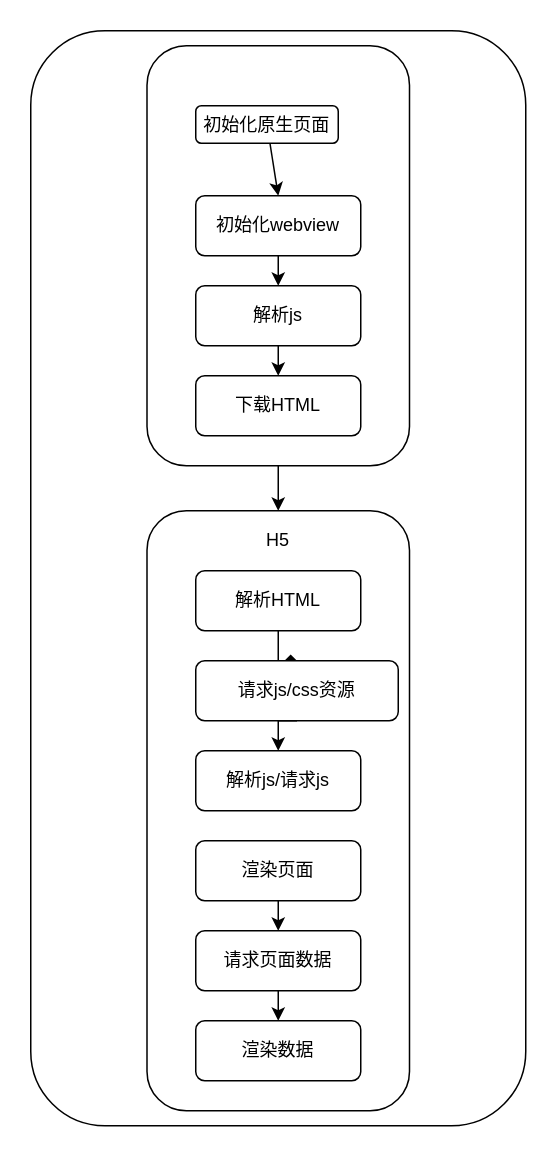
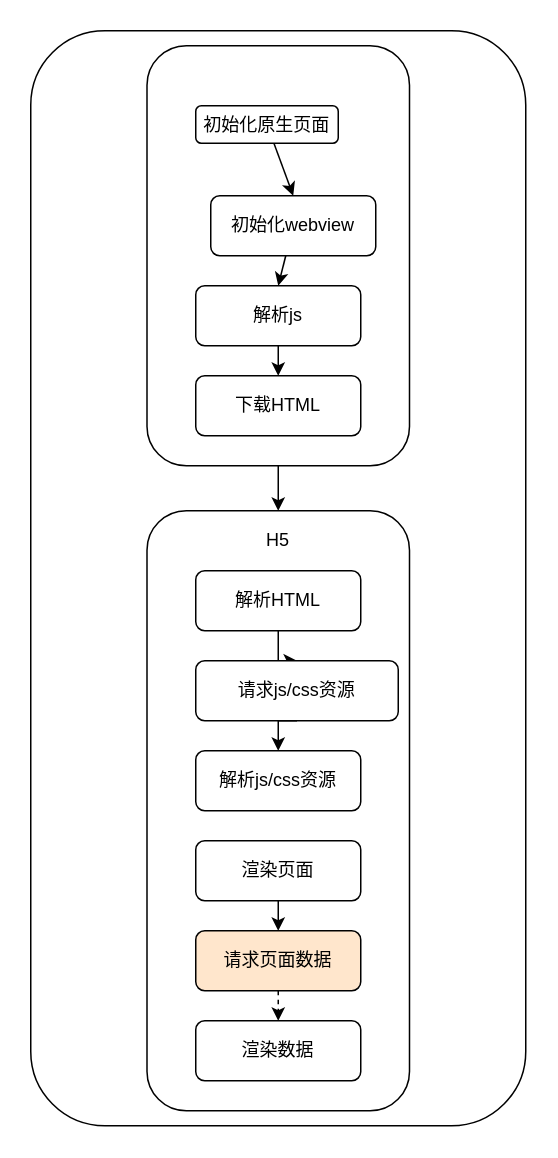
node "初始化webview": moved (278, 226) -> (293, 226)
edge "解析HTML" -> "请求js/css资源": arrowhead diamond -> classic
node "解析js/请求js": label "解析js/请求js" -> "解析js/css资源"
node "请求页面数据": fillcolor #ffffff -> #ffe6cc
edge "请求页面数据" -> "渲染数据": style solid -> dashed
